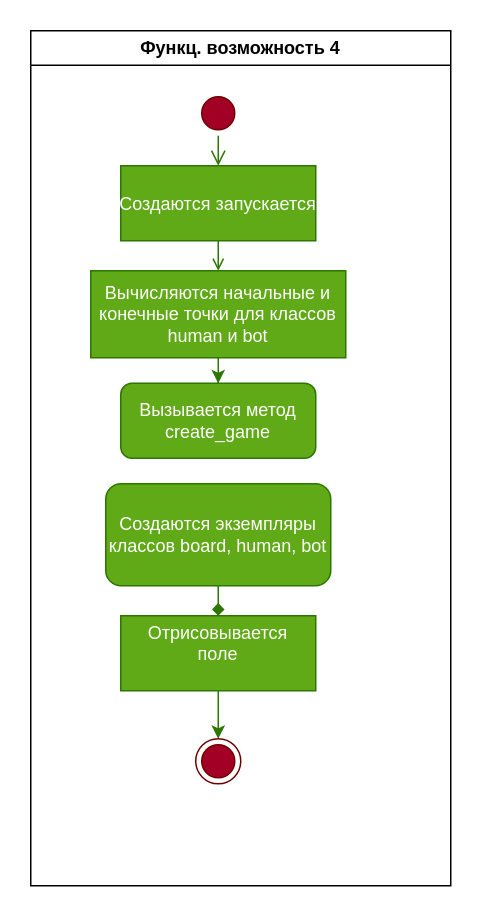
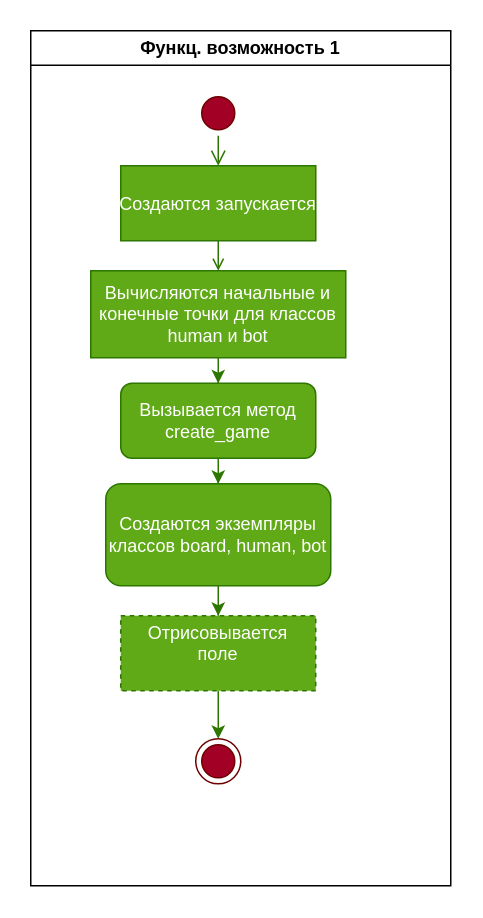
node "Функц. возможность 4": label "Функц. возможность 4" -> "Функц. возможность 1"
edge "Вызывается метод create_game" -> "Создаются экземпляры классов board, human, bot": added
edge "Создаются экземпляры классов board, human, bot" -> "Отрисовывается поле": arrowhead diamond -> classic
node "Отрисовывается поле": style solid -> dashed
